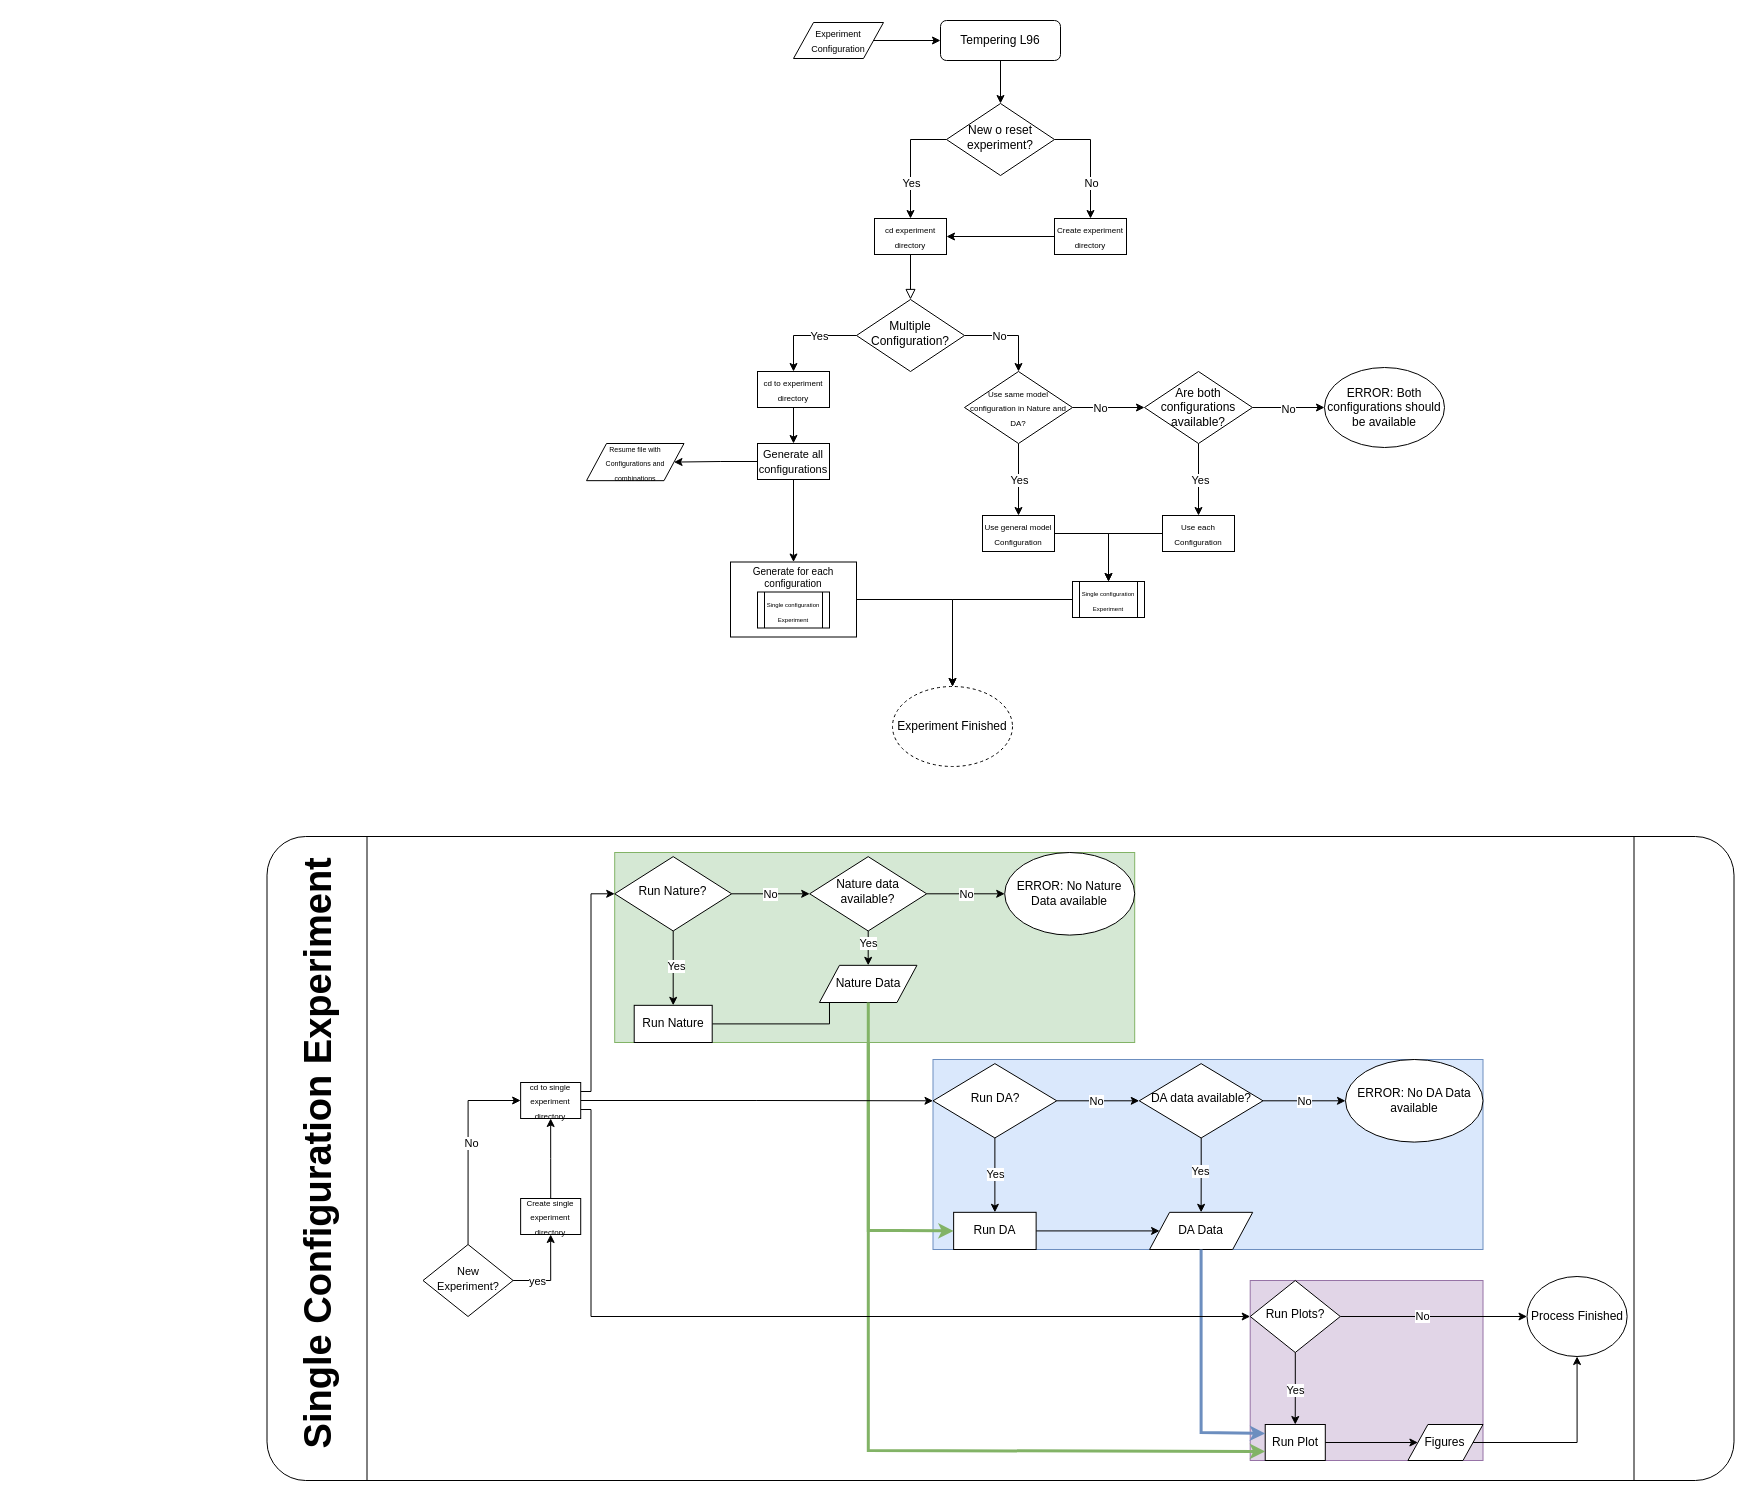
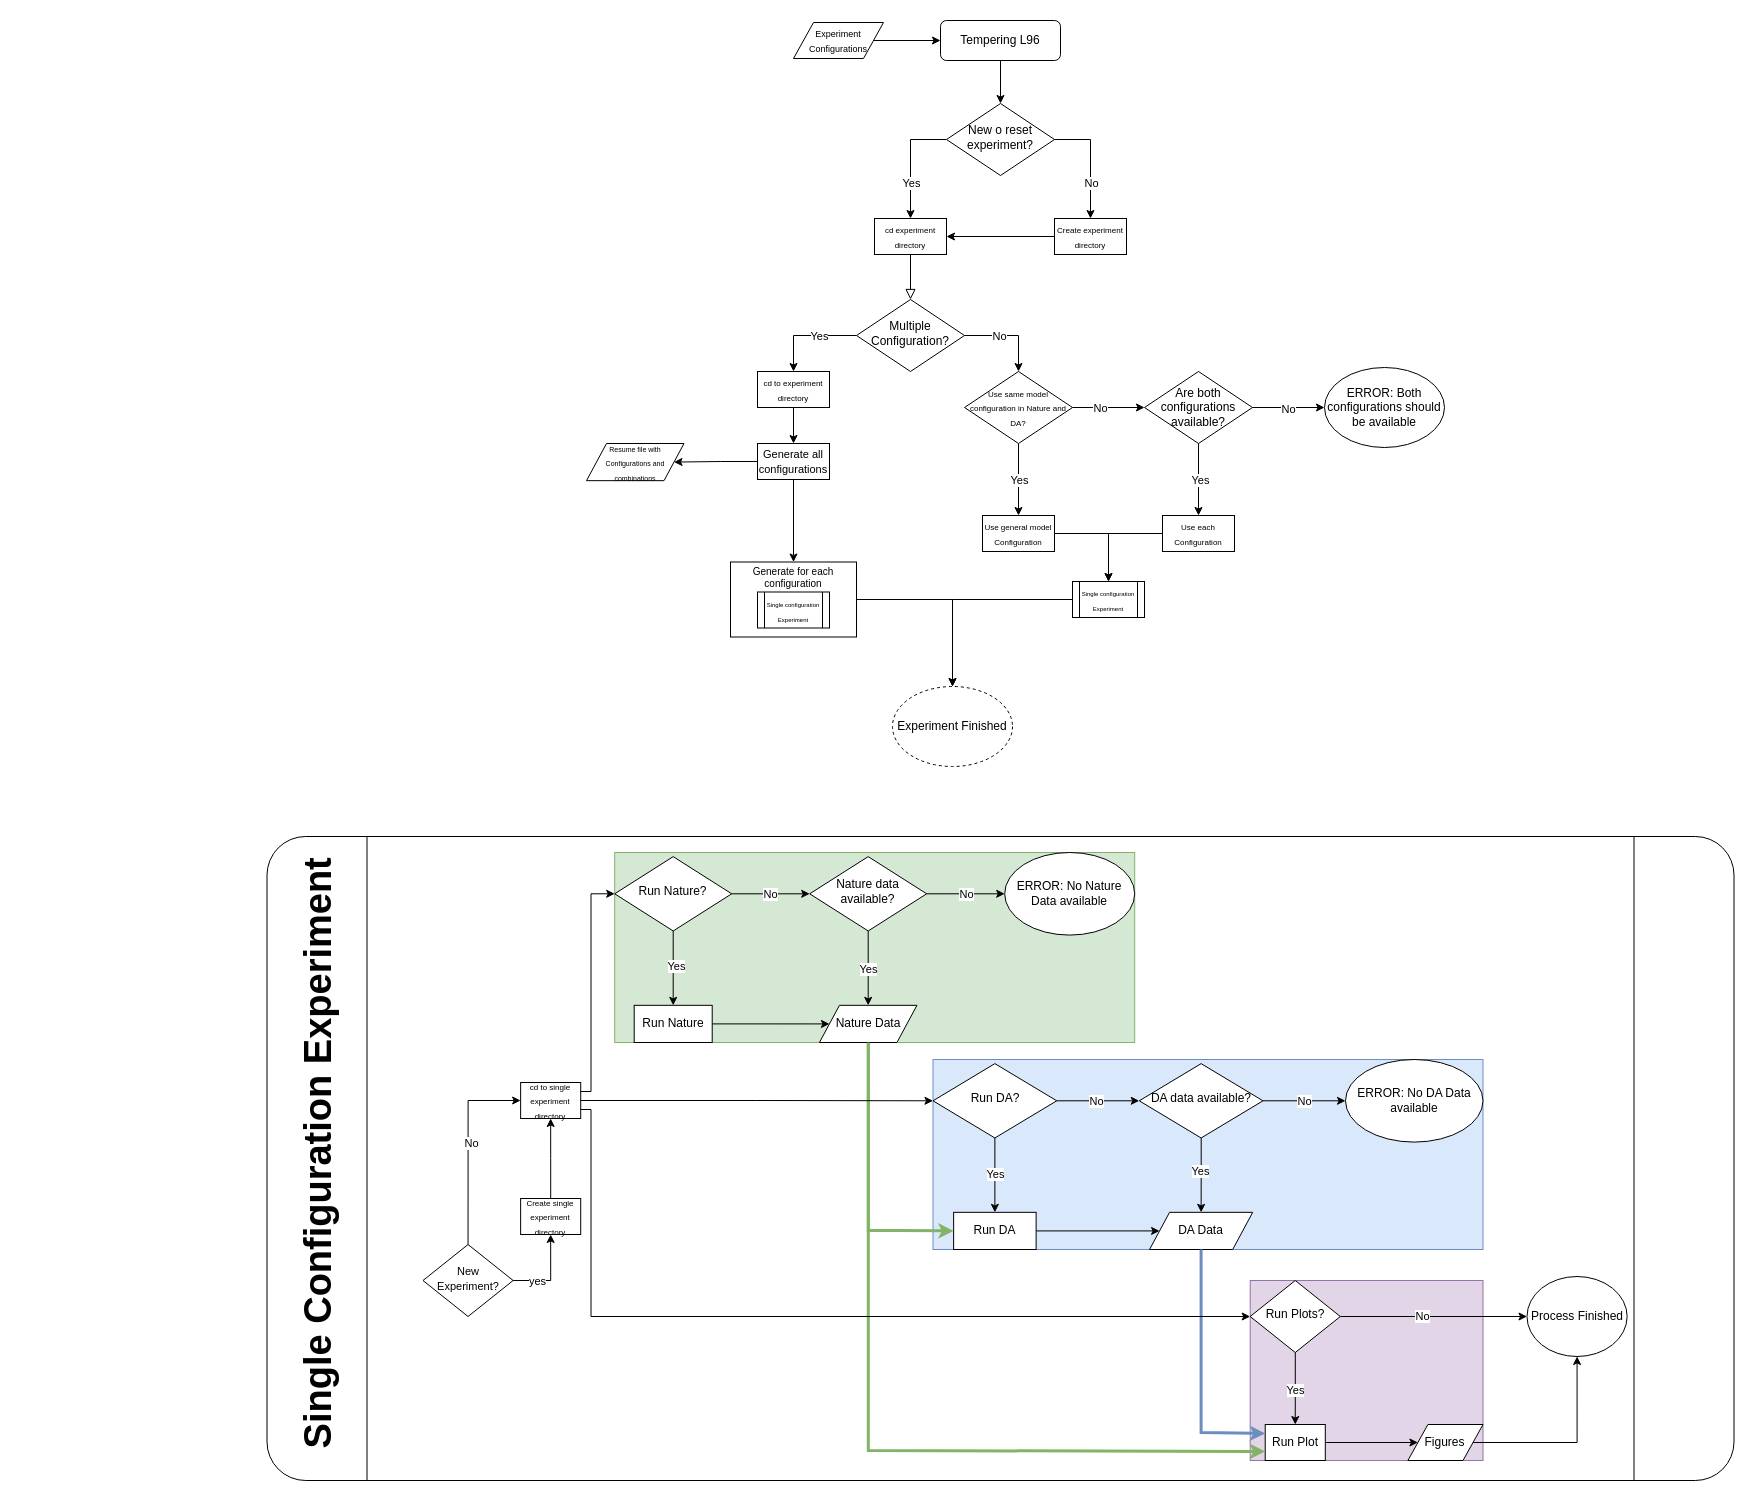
node "Experiment Configuration": label "Experiment Configuration" -> "Experiment Configurations"
node "Nature Data": moved (868, 984) -> (868, 1024)
